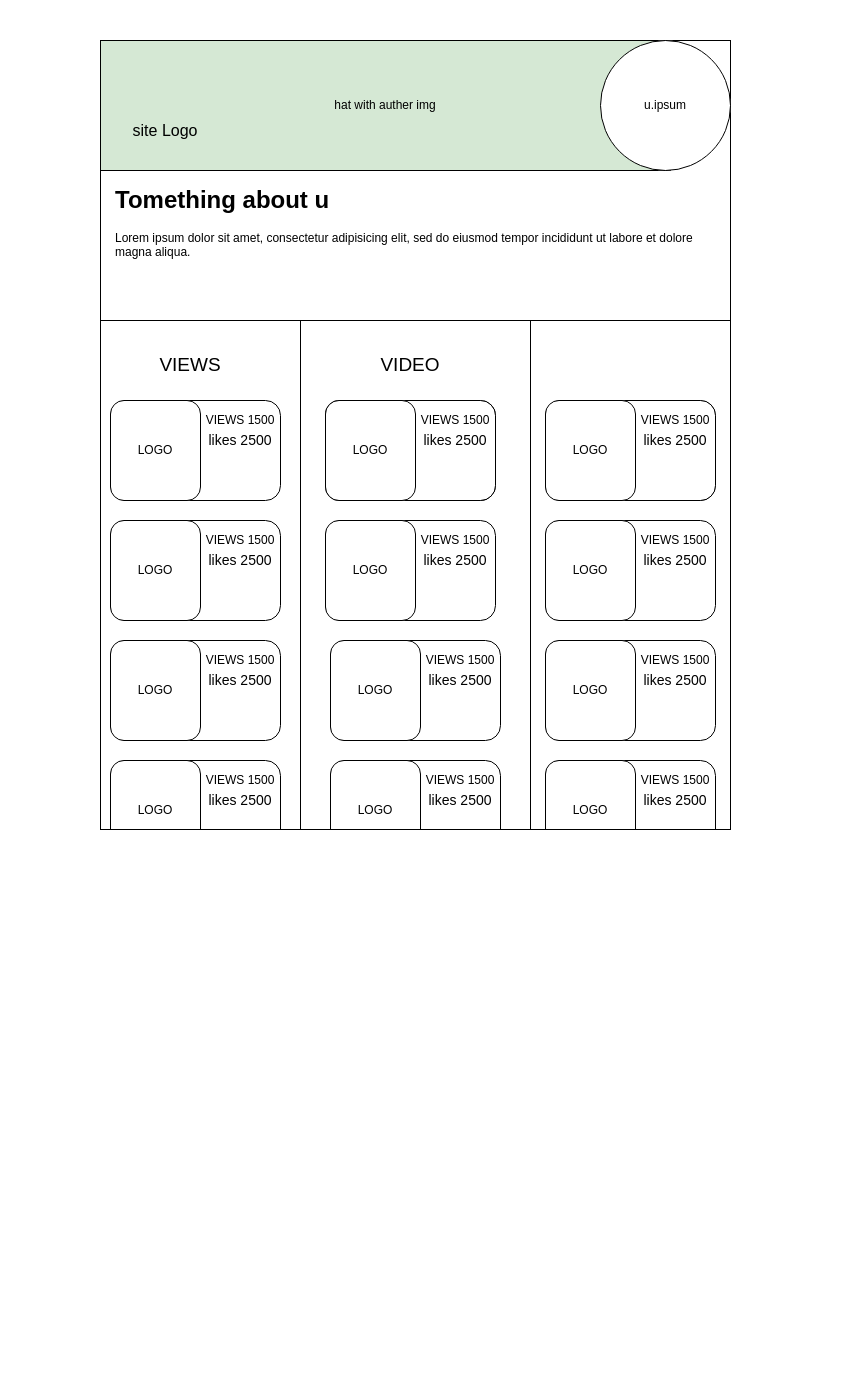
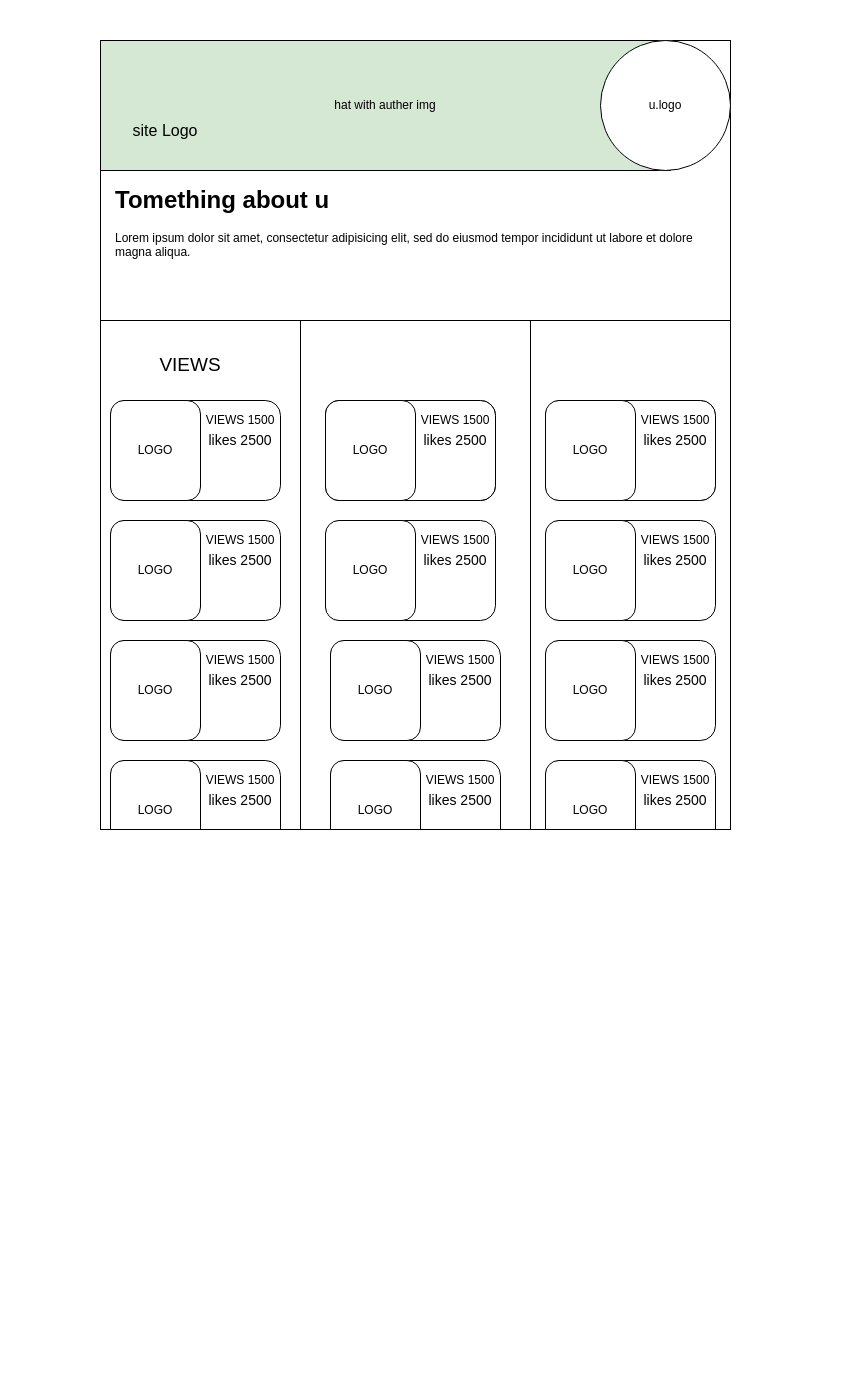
node "u.ipsum": label "u.ipsum" -> "u.logo"
node "VIDEO": removed
